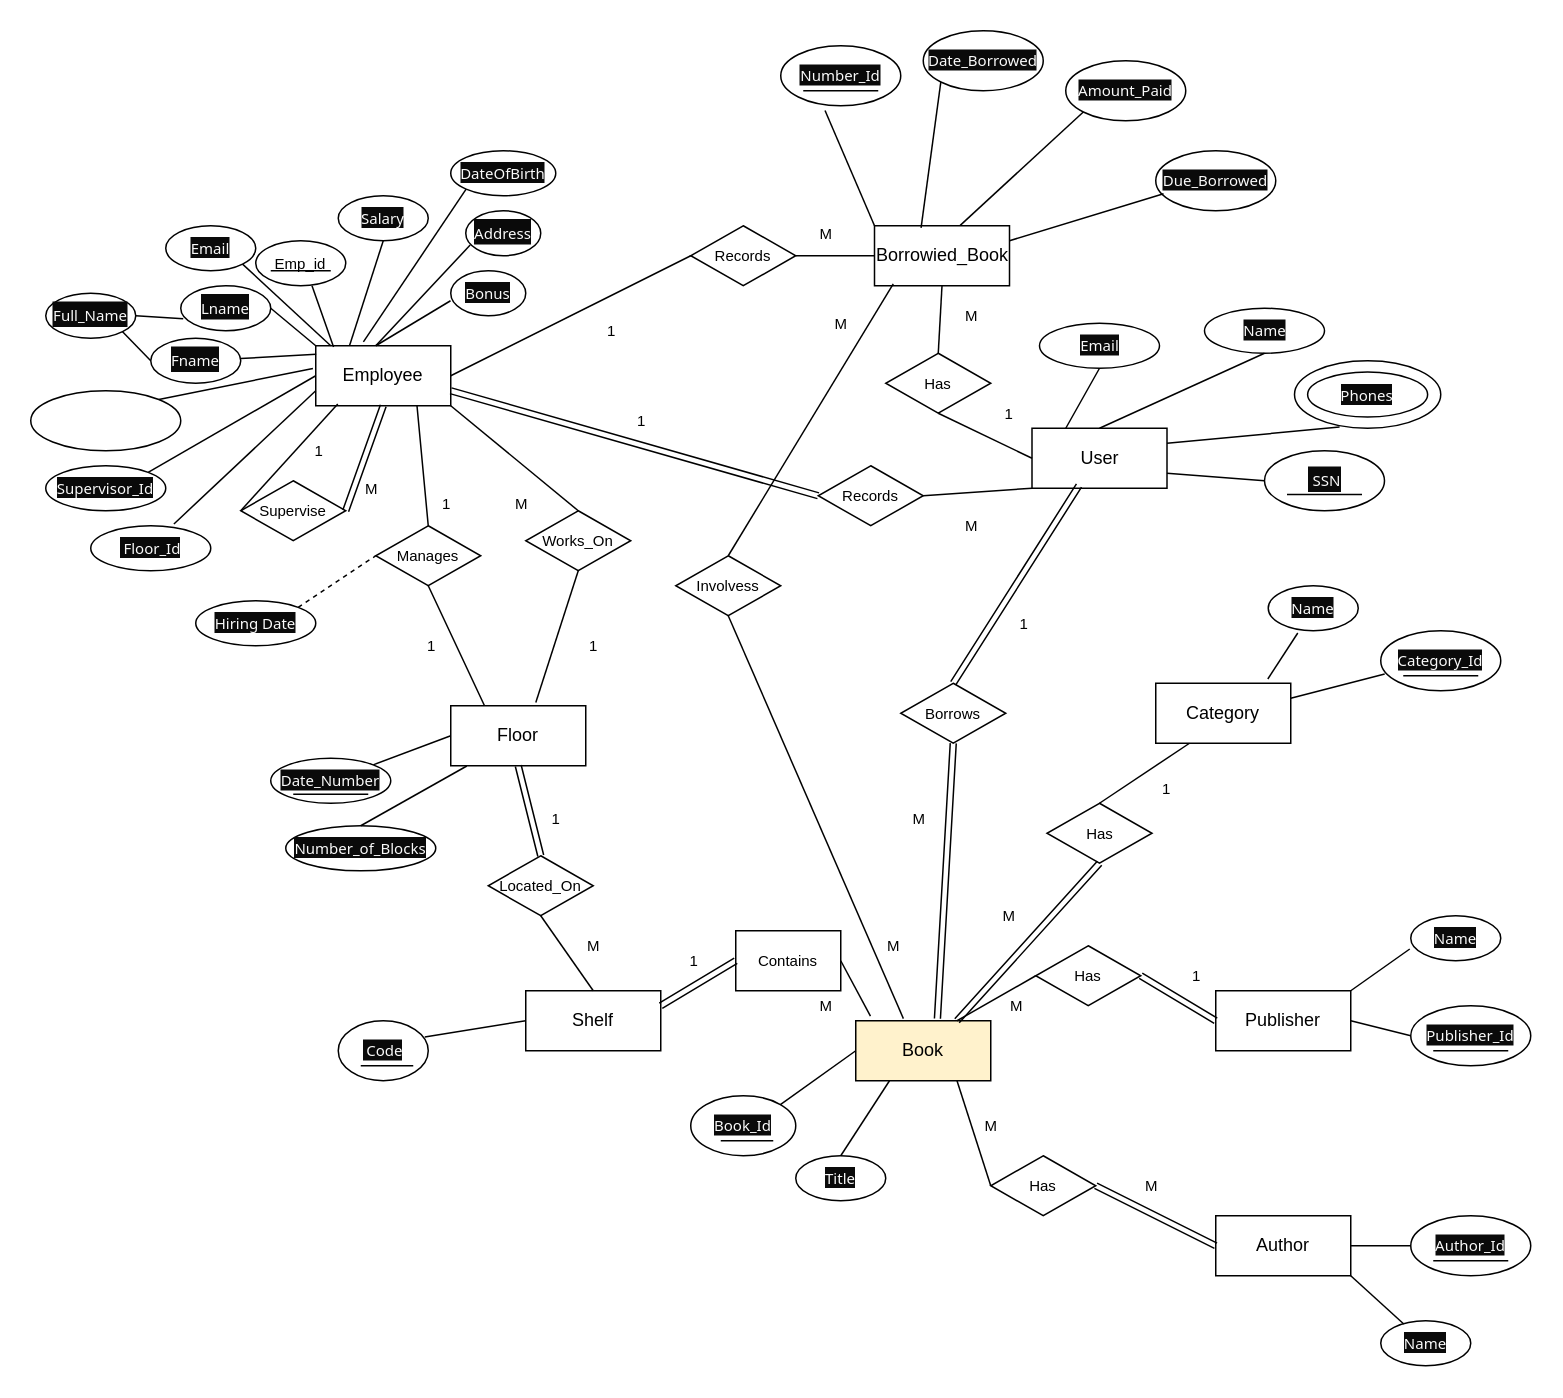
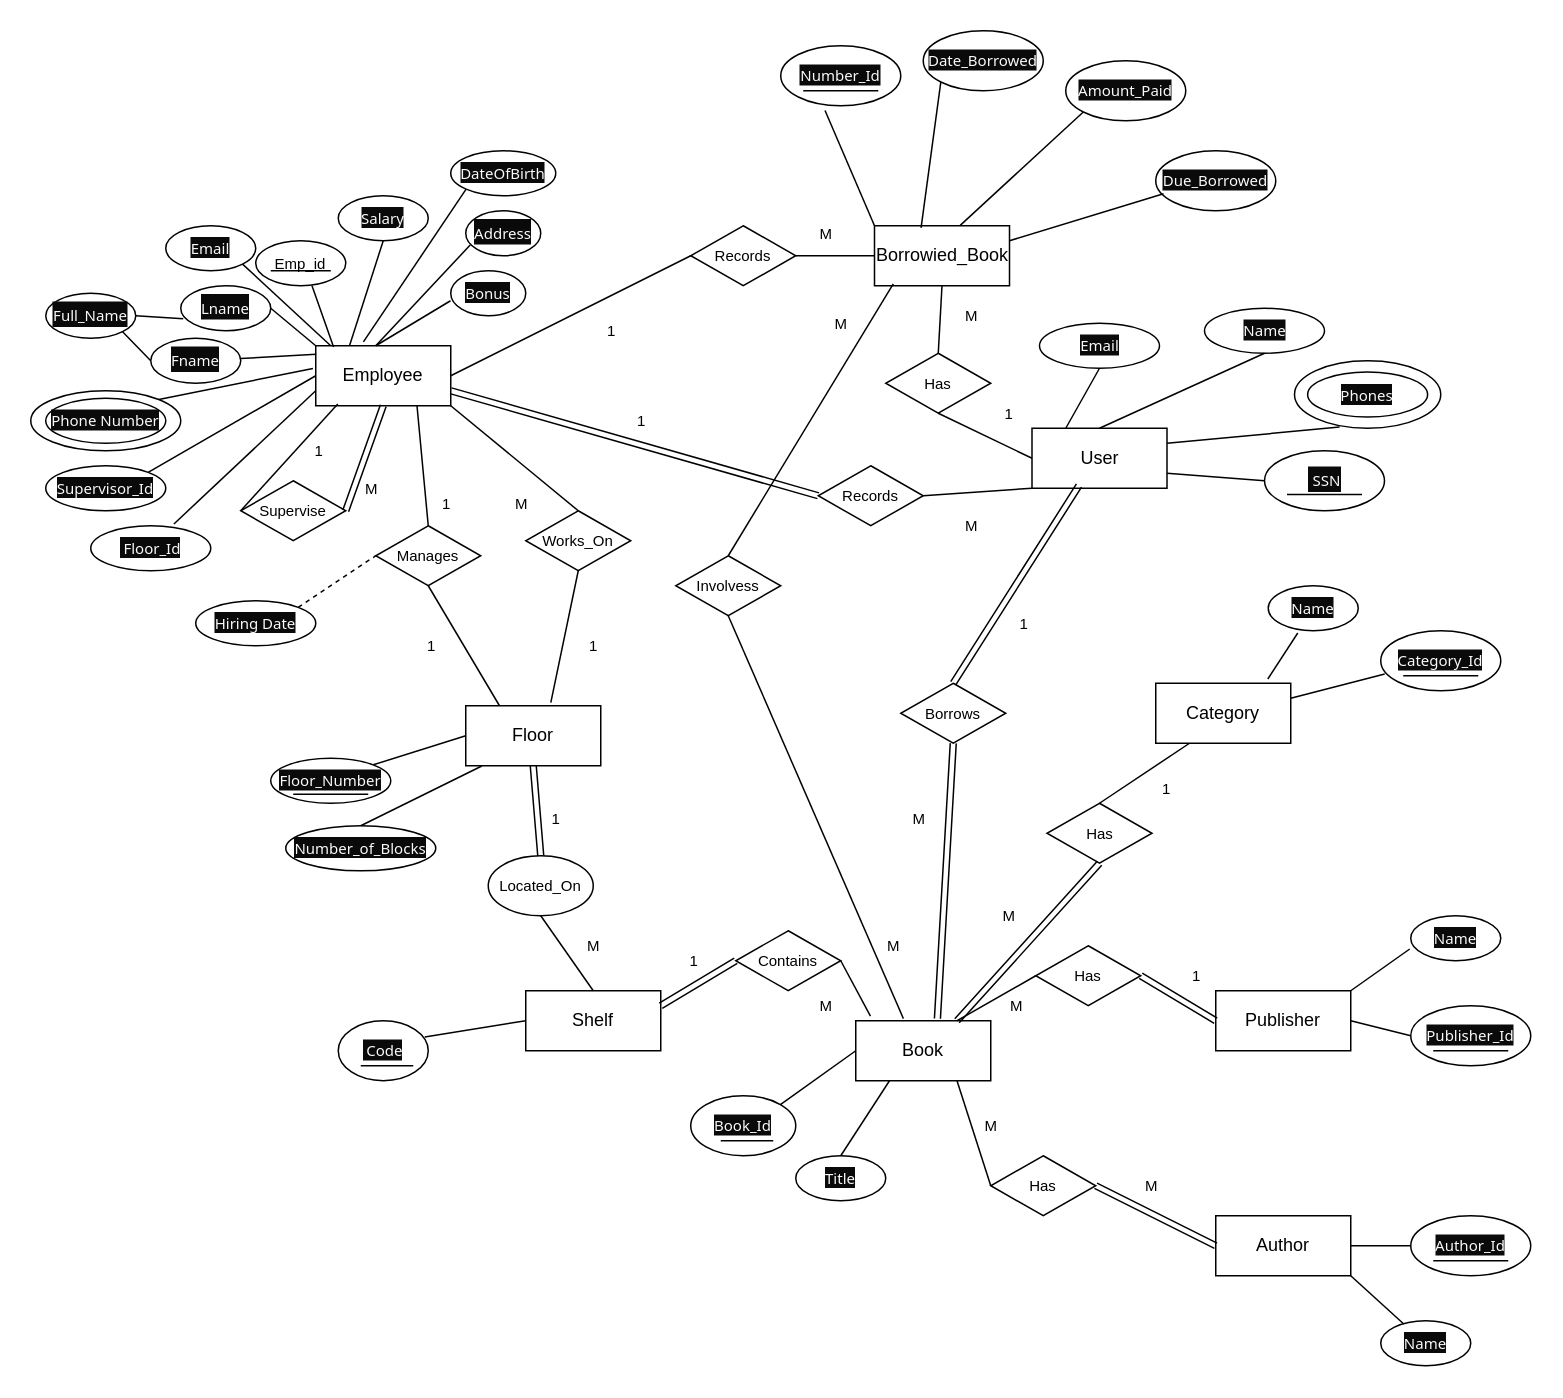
node "Phone Number": added
node "Floor": moved (518, 736) -> (533, 736)
node "Date_Number": label "Date_Number" -> "Floor_Number"
node "Located_On": shape diamond -> ellipse
node "Contains": shape rectangle -> diamond
node "Book": fillcolor #fff2cc -> #ffffff
